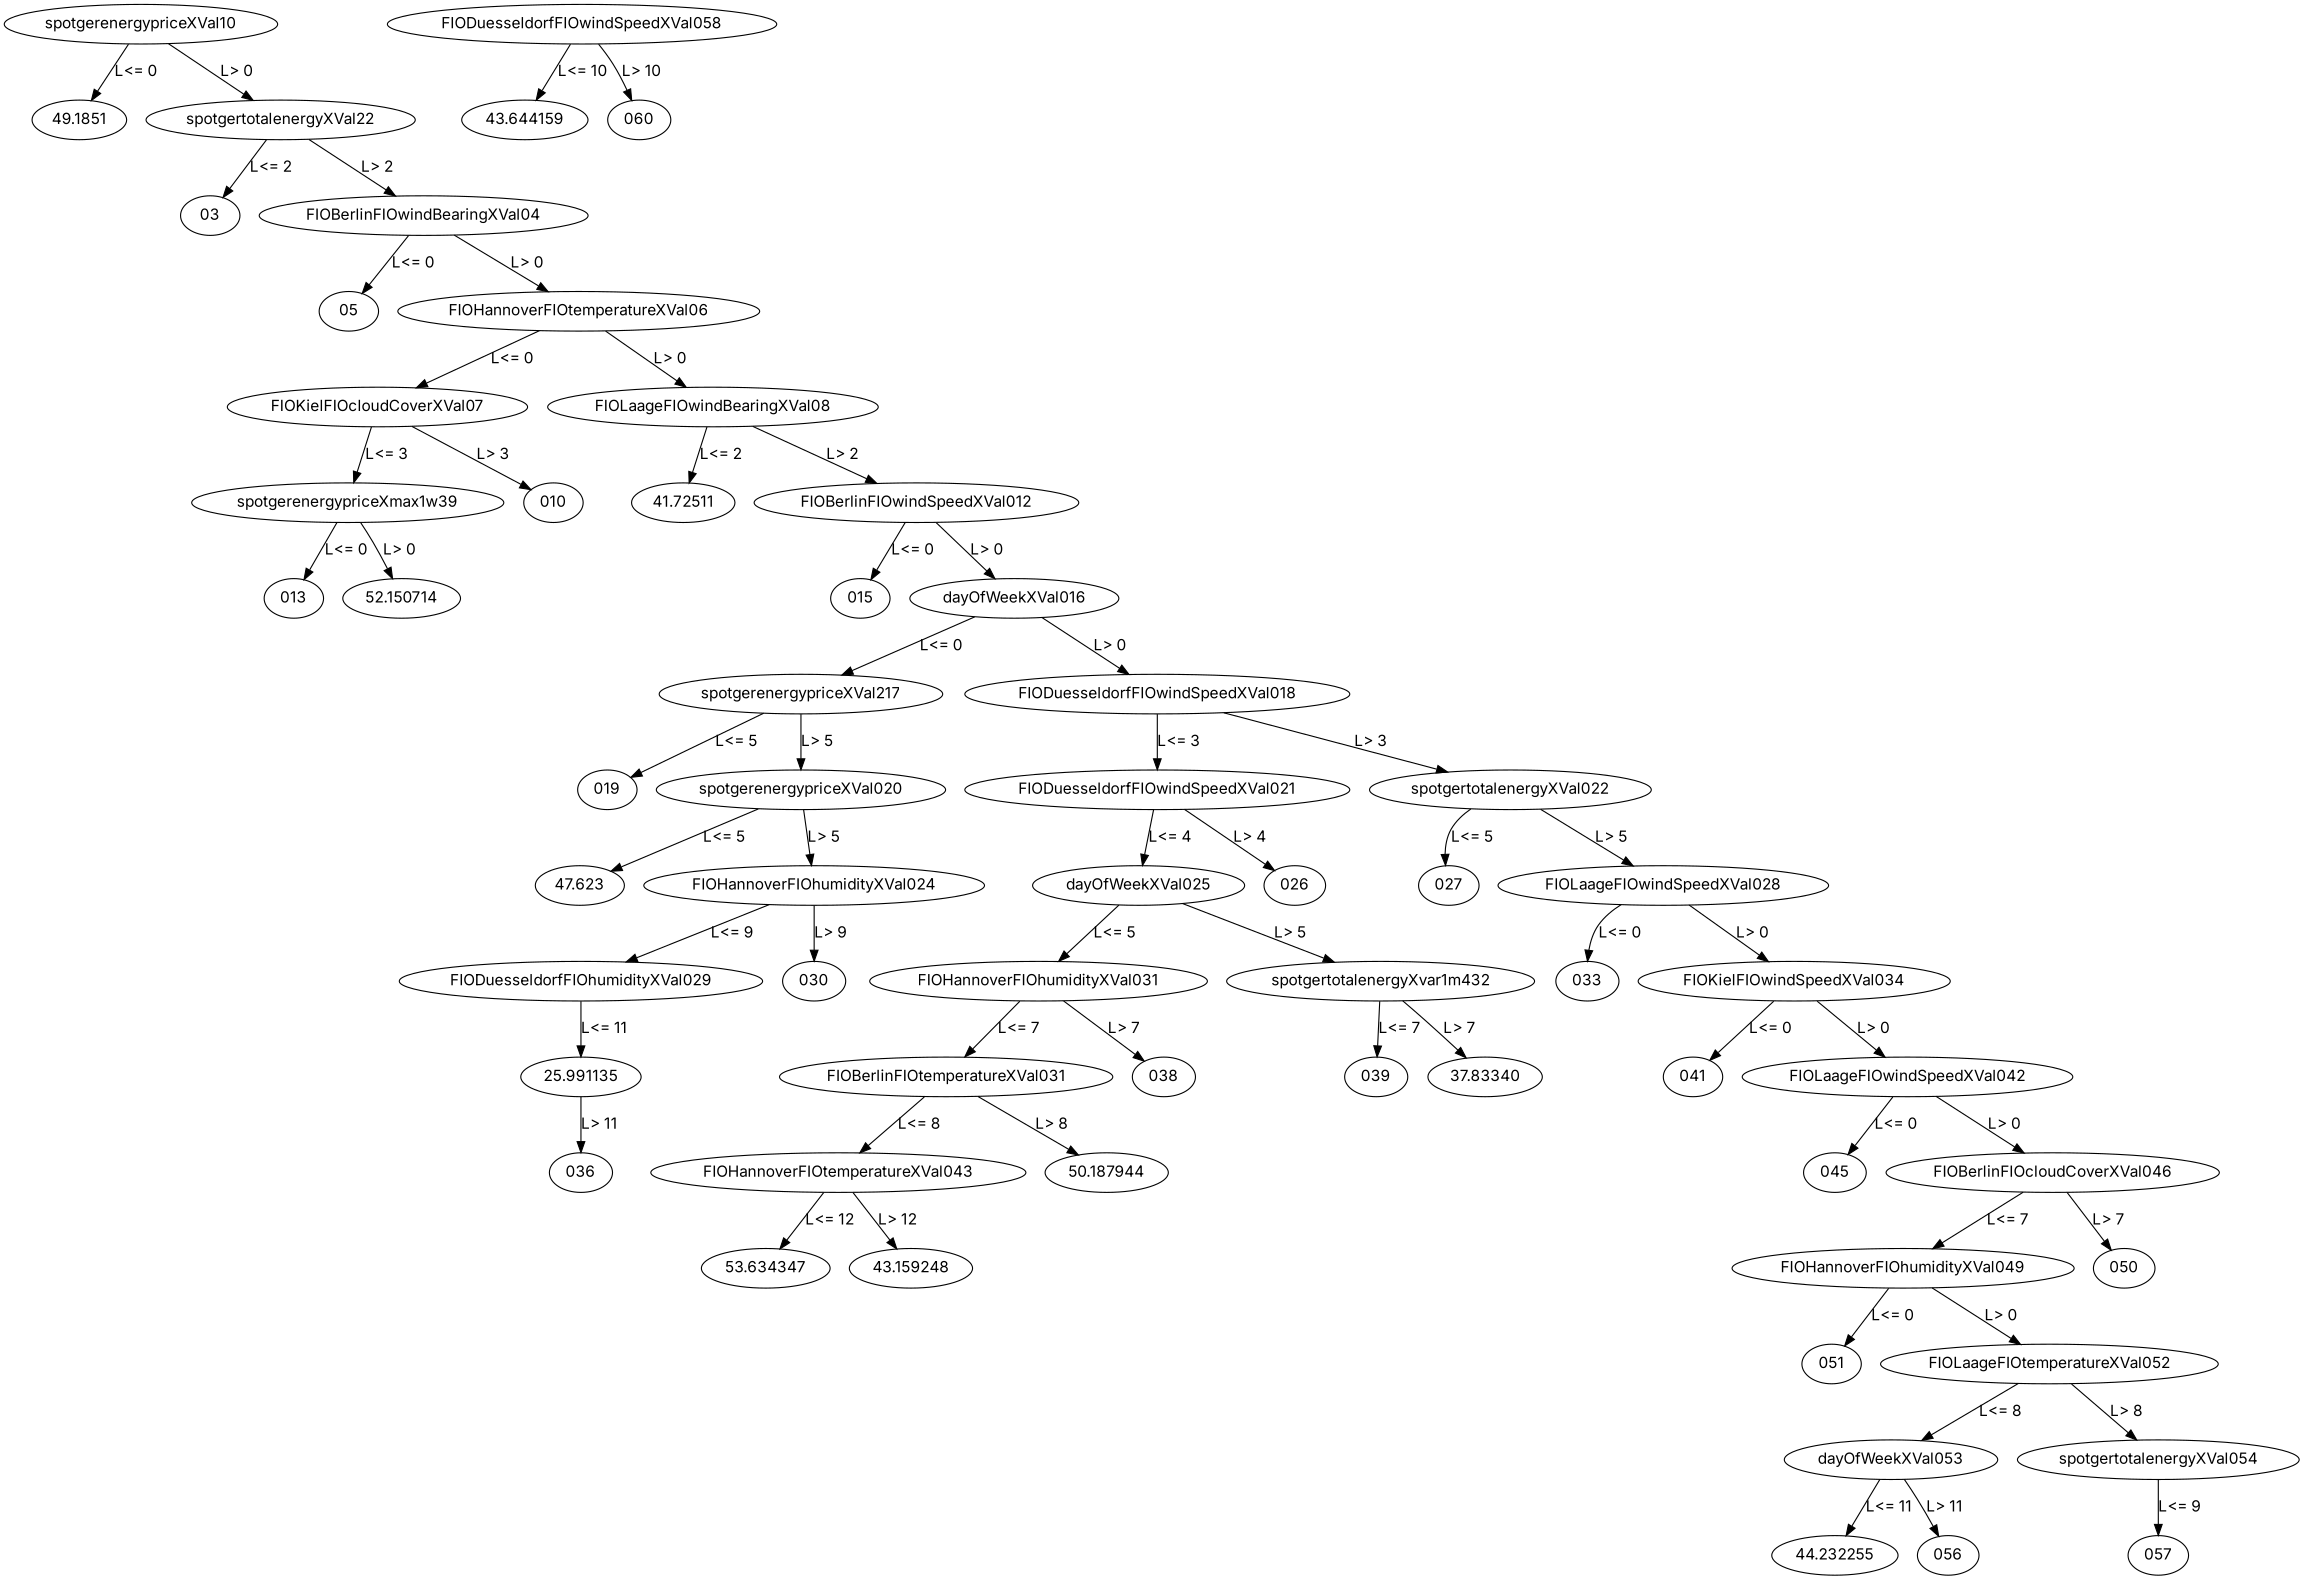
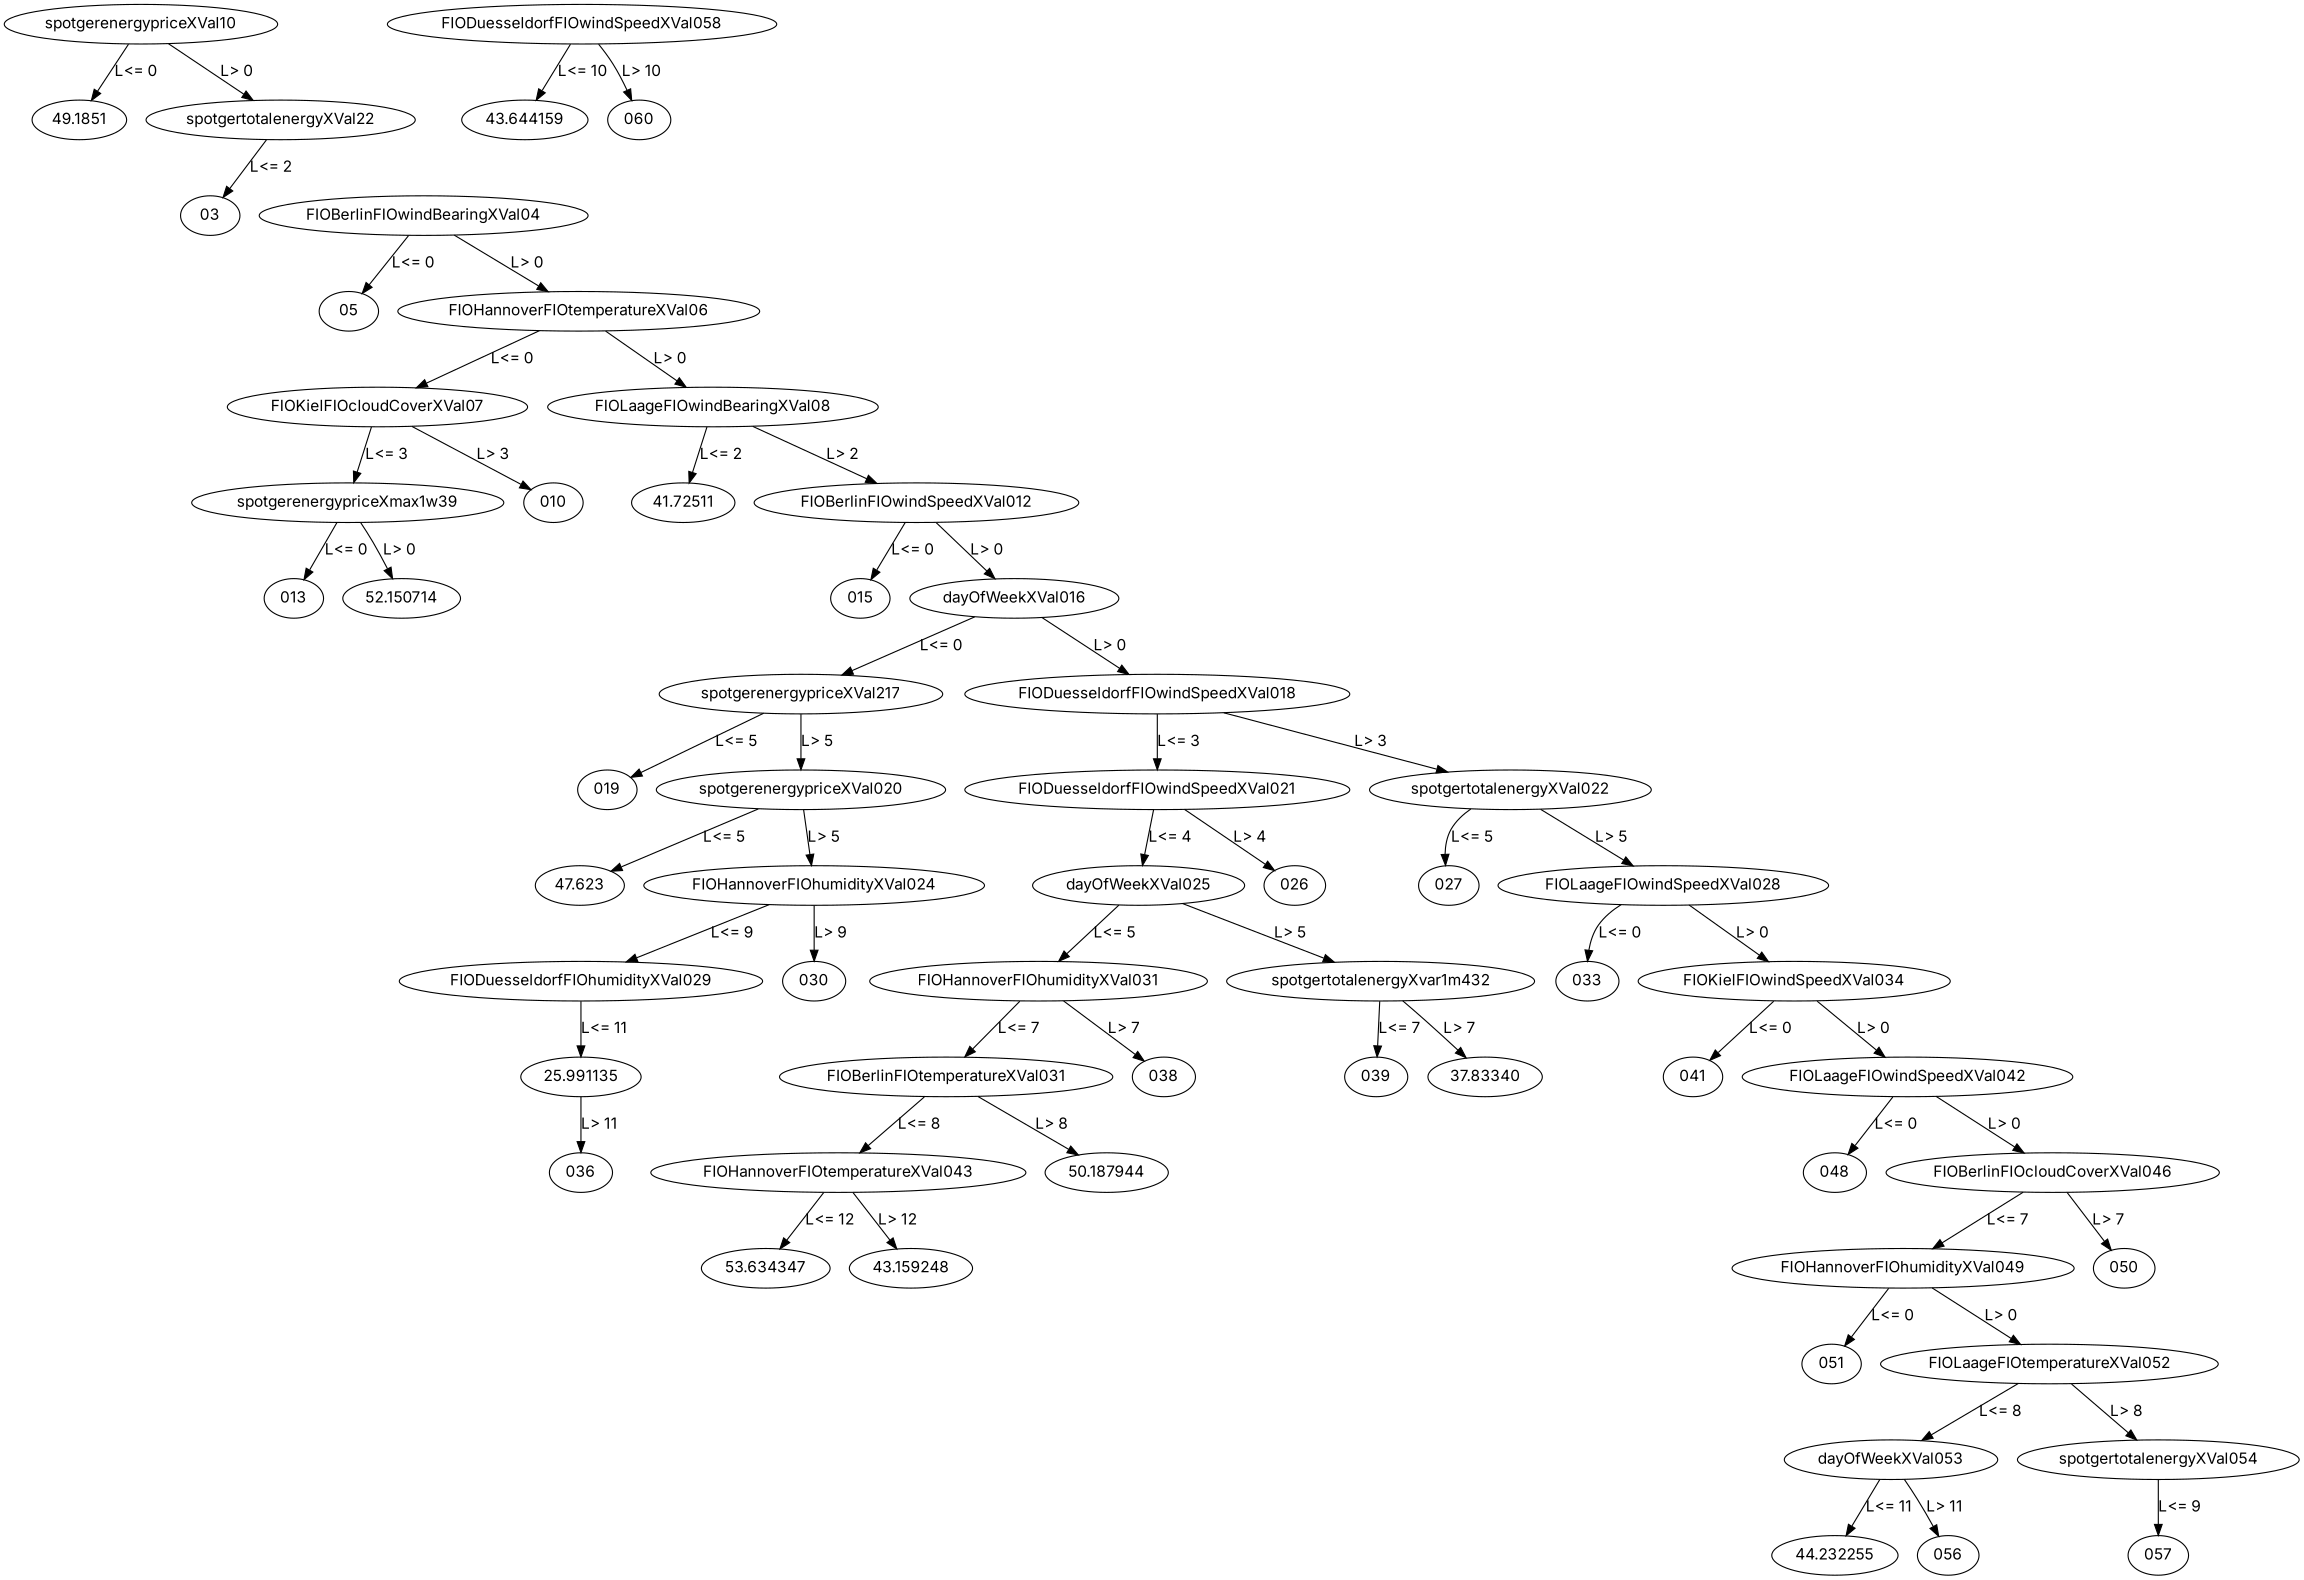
edge "spotgertotalenergyXVal22" -> "FIOBerlinFIOwindBearingXVal04": removed, label "L> 2"
node "045": label "045" -> "048"
